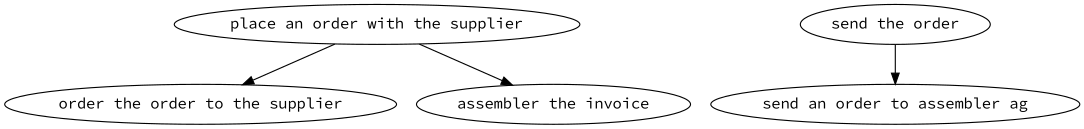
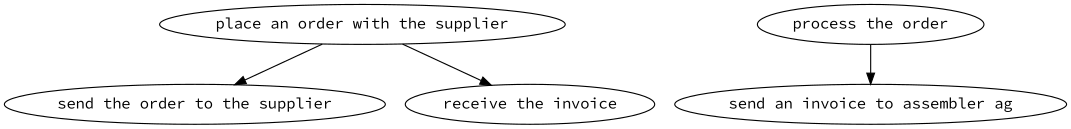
node "send the order": label "send the order" -> "process the order"
node "order the order to the supplier": label "order the order to the supplier" -> "send the order to the supplier"
node "assembler the invoice": label "assembler the invoice" -> "receive the invoice"
node "send an order to assembler ag": label "send an order to assembler ag" -> "send an invoice to assembler ag"
